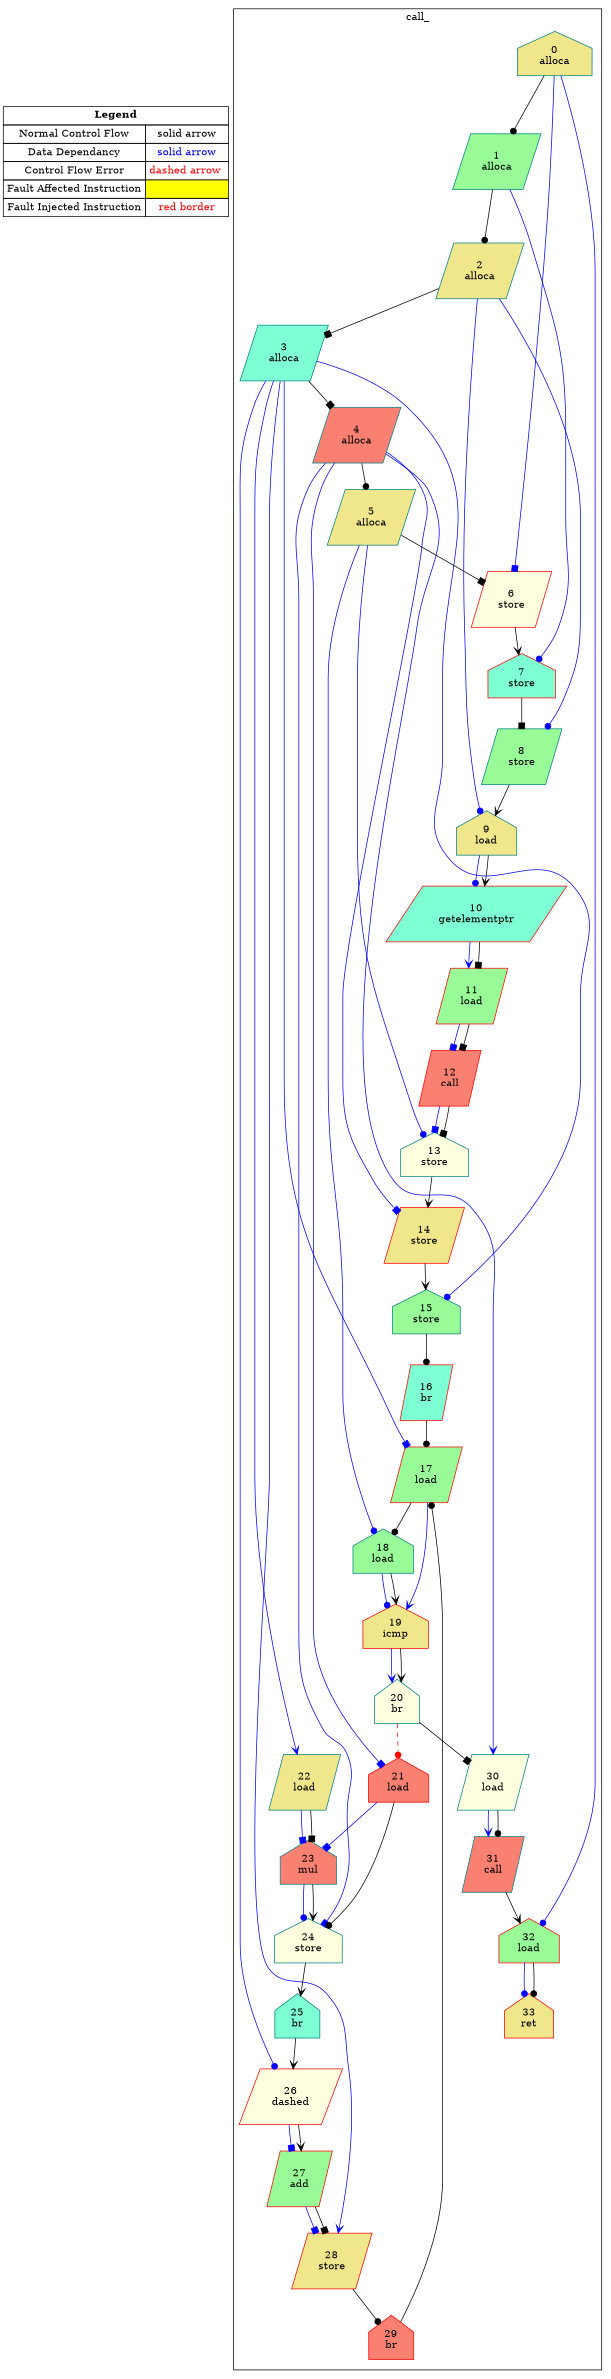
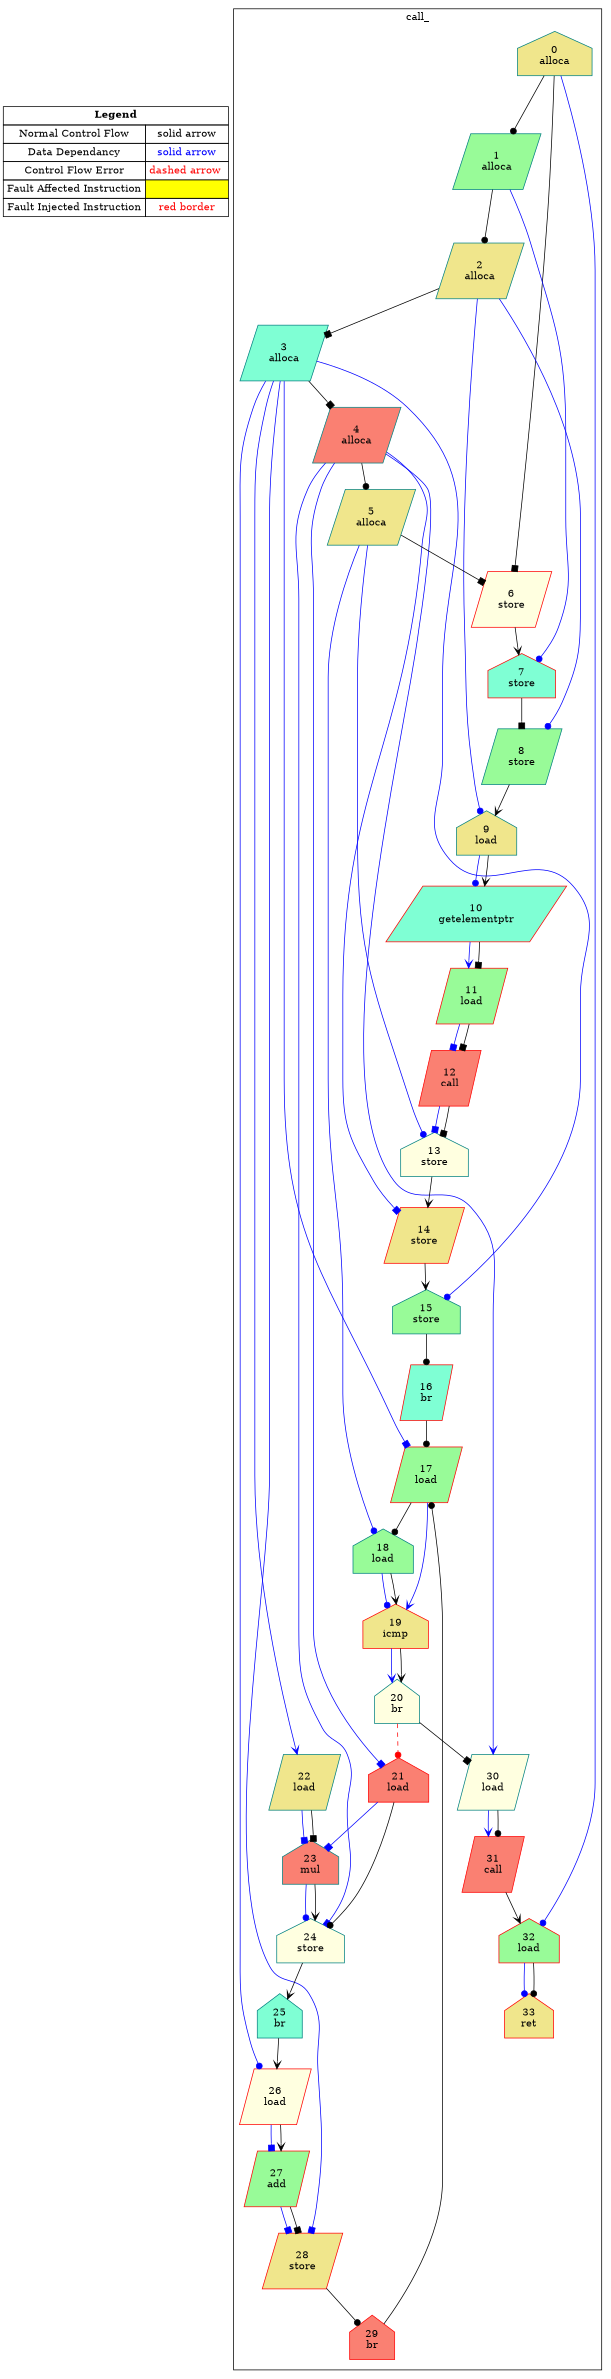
edge "0 alloca" -> "6 store": color blue -> black
edge "3 alloca" -> "28 store": arrowhead vee -> box
node "31 call": color teal -> red
node "26 dashed": label "26 dashed" -> "26 load"
